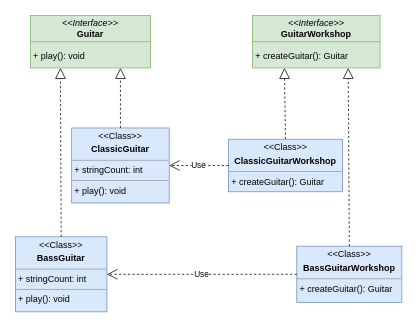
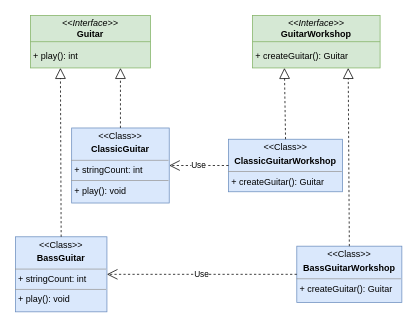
node "<<Interface>> Guitar + play(): void": label "<<Interface>> Guitar + play(): void" -> "<<Interface>> Guitar + play(): int"
